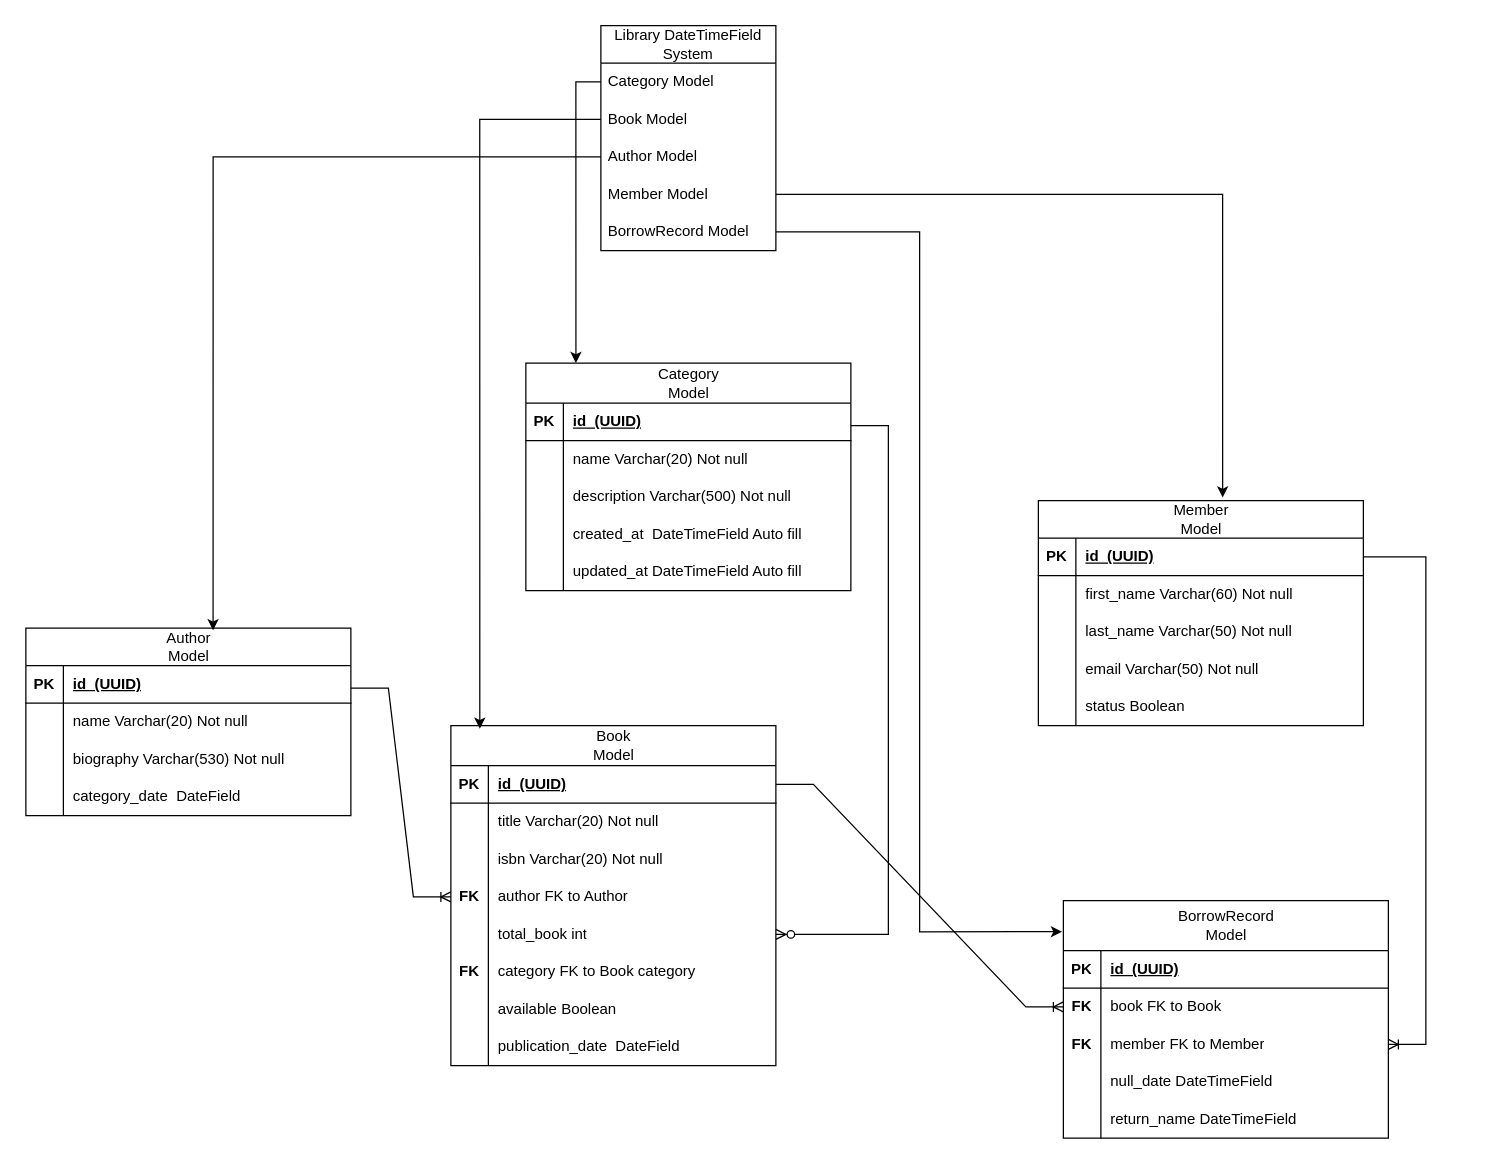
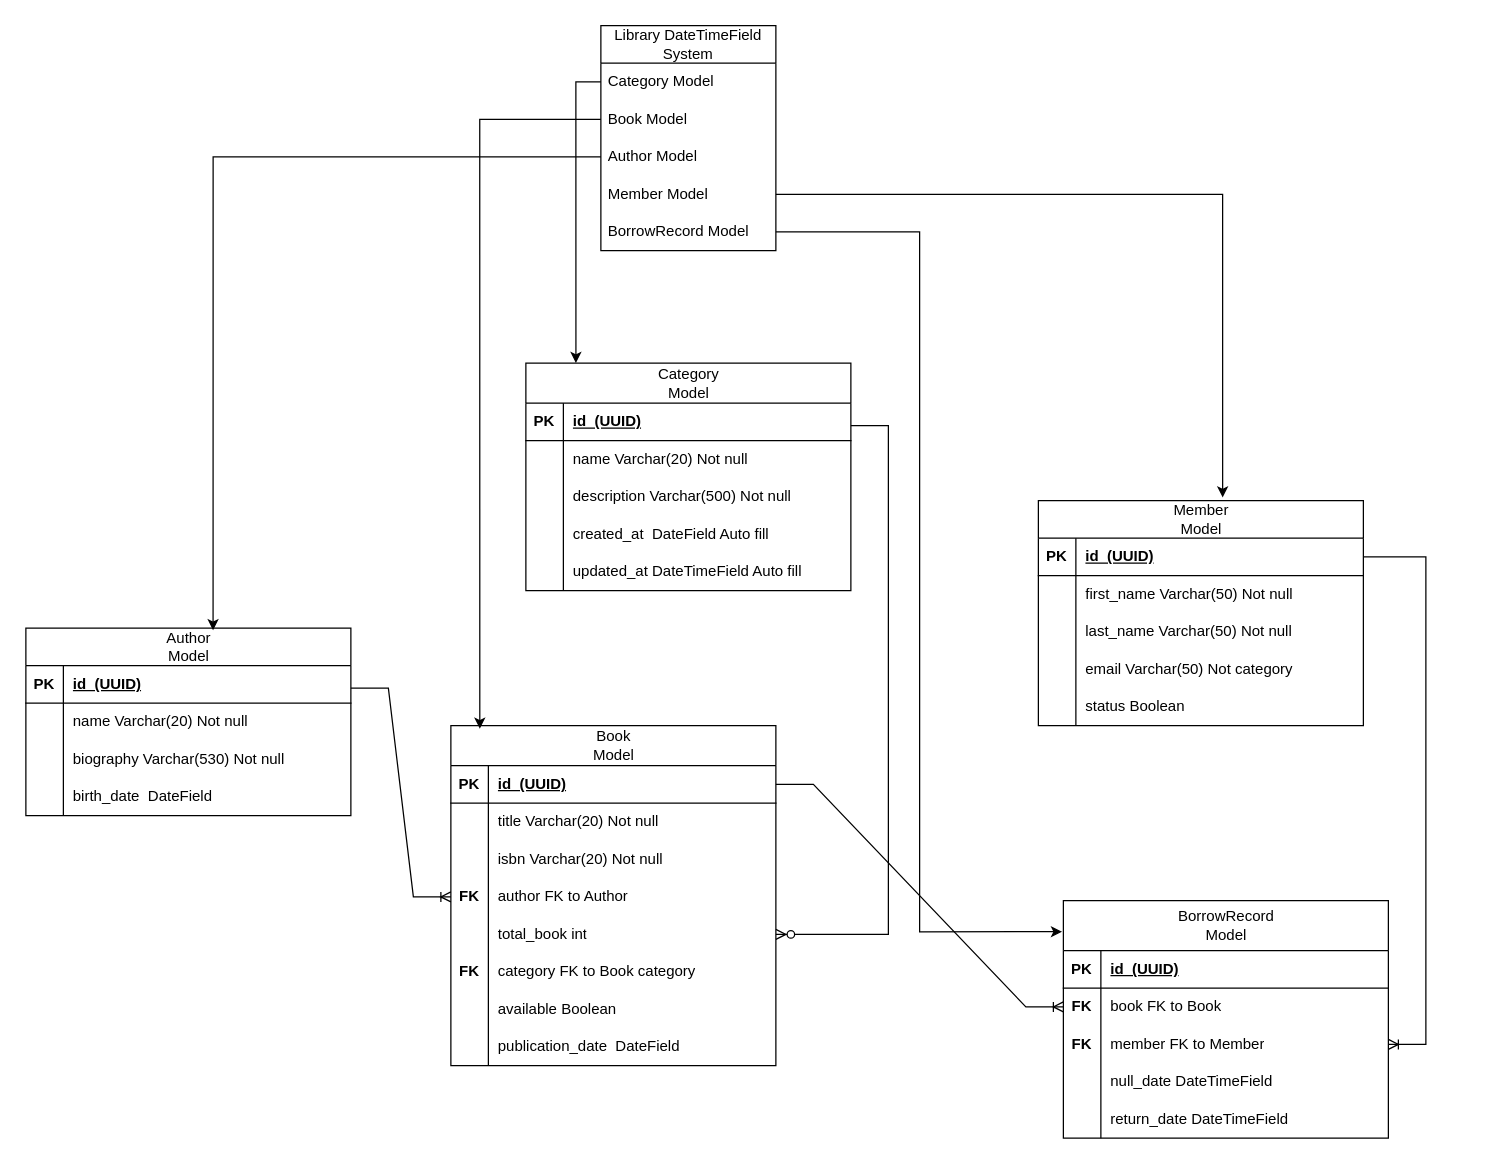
node "created_at DateTimeField Auto fill": label "created_at DateTimeField Auto fill" -> "created_at DateField Auto fill"
node "first_name Varchar(60) Not null": label "first_name Varchar(60) Not null" -> "first_name Varchar(50) Not null"
node "email Varchar(50) Not null": label "email Varchar(50) Not null" -> "email Varchar(50) Not category"
node "category_date DateField": label "category_date DateField" -> "birth_date DateField"
node "return_name DateTimeField": label "return_name DateTimeField" -> "return_date DateTimeField"
